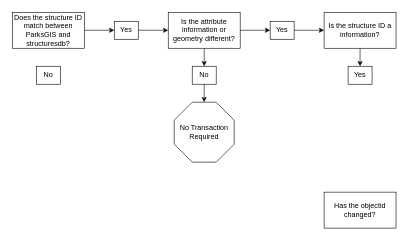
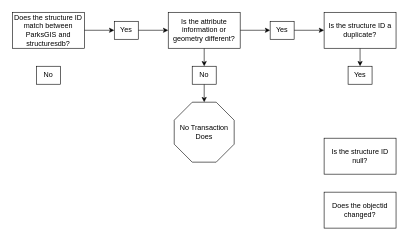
node "Is the structure ID a information?": label "Is the structure ID a information?" -> "Is the structure ID a duplicate?"
node "No Transaction Required": label "No Transaction Required" -> "No Transaction Does"
node "Is the structure ID null?": added
node "Has the objectid changed?": label "Has the objectid changed?" -> "Does the objectid changed?"
